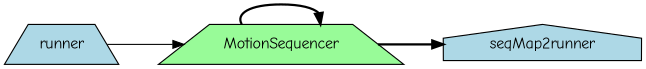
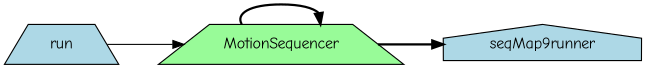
node "runner": label "runner" -> "run"
node "seqMap2runner": label "seqMap2runner" -> "seqMap9runner"
